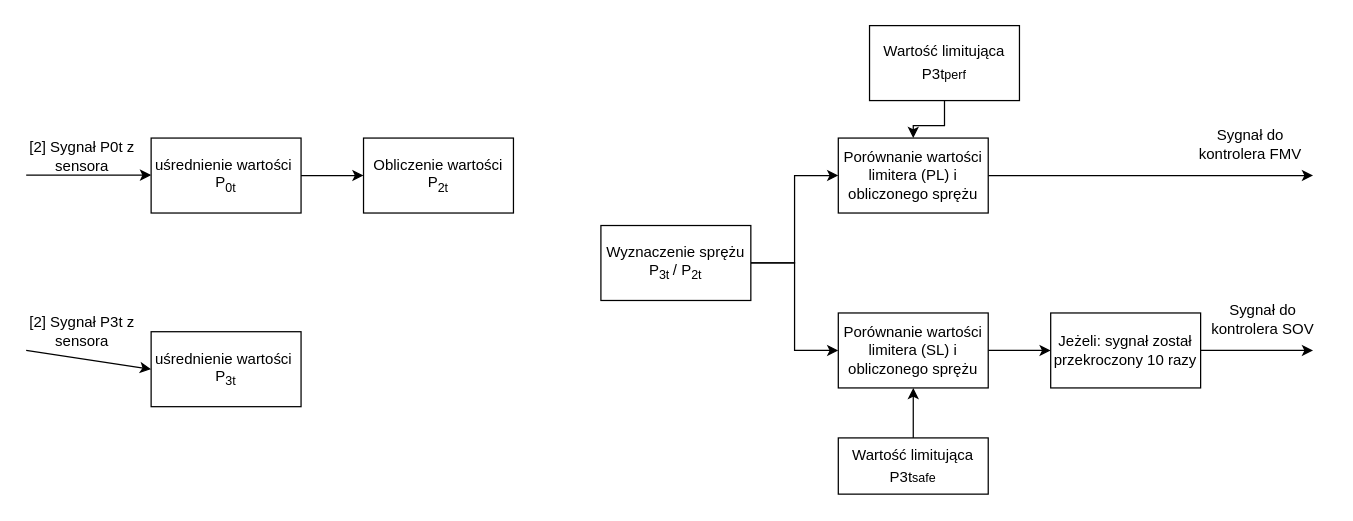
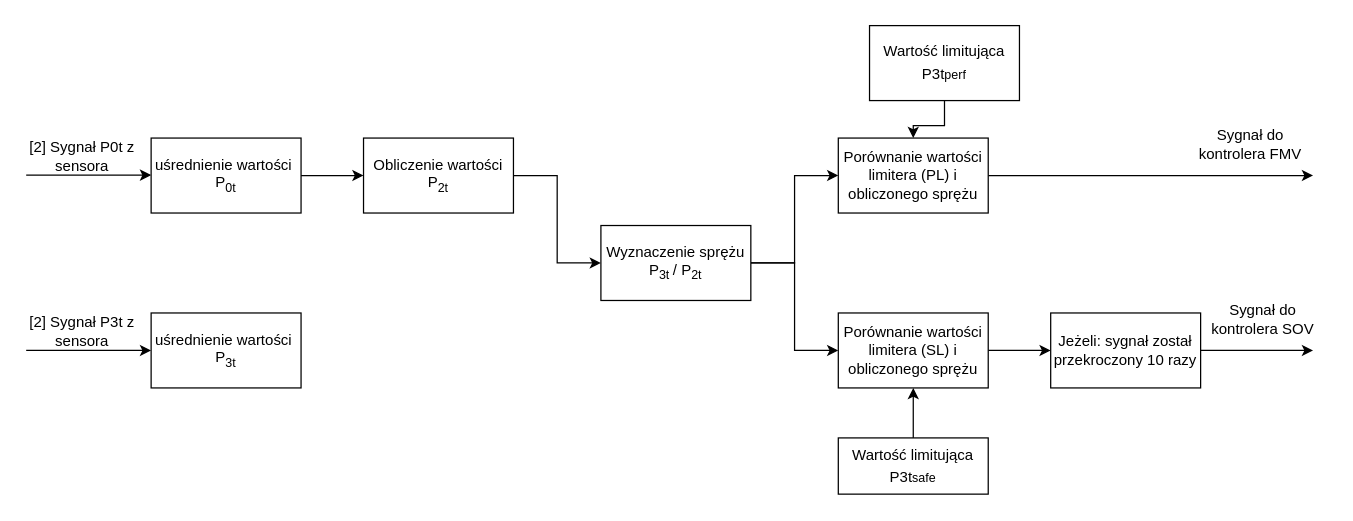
edge "Obliczenie wartości P2t" -> "Wyznaczenie sprężu P3t / P2t": added
node "uśrednienie wartości P3t": moved (226, 369) -> (226, 351)
